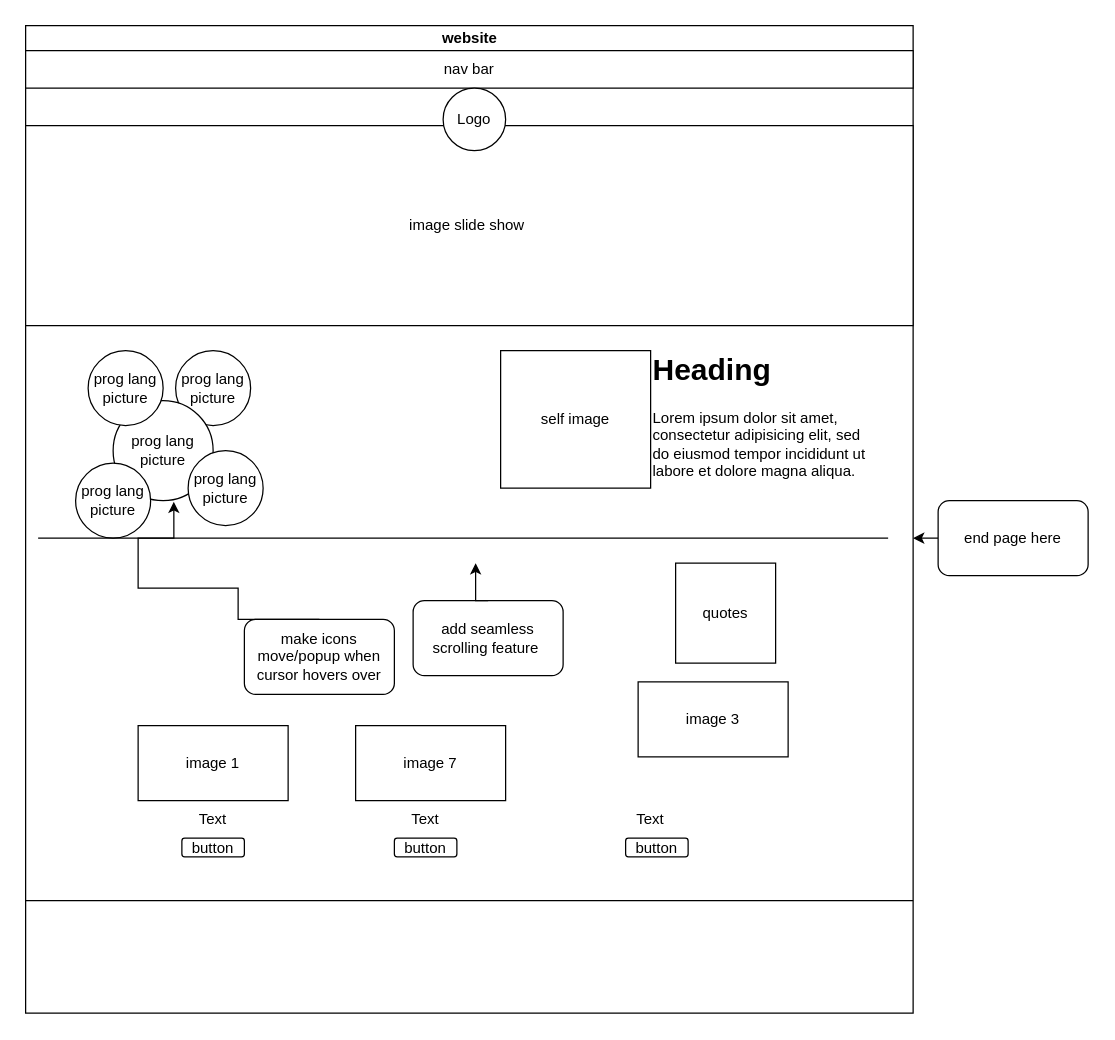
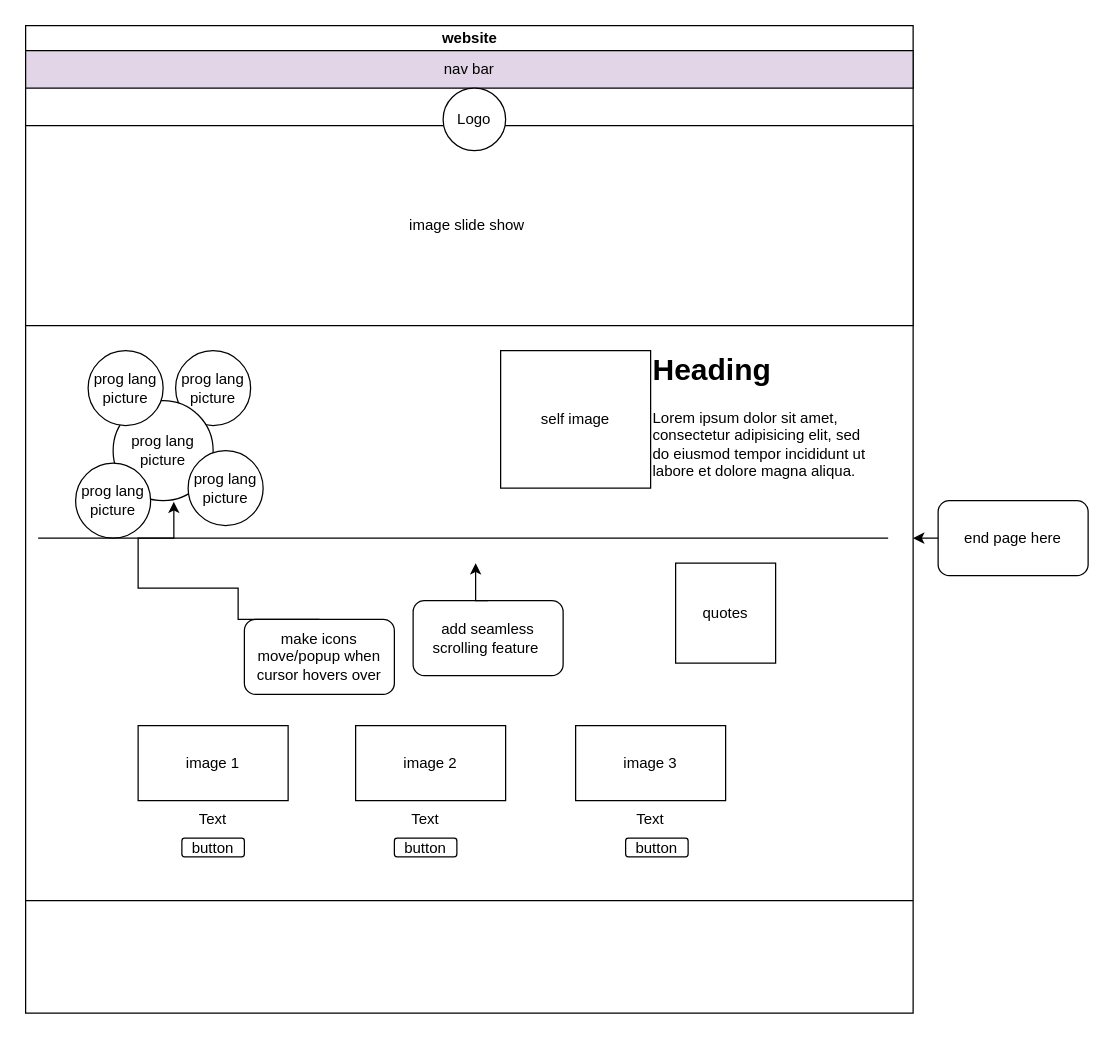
node "nav bar": fillcolor #ffffff -> #e1d5e7
node "image 3": moved (713, 719) -> (651, 763)
node "image 7": label "image 7" -> "image 2"
